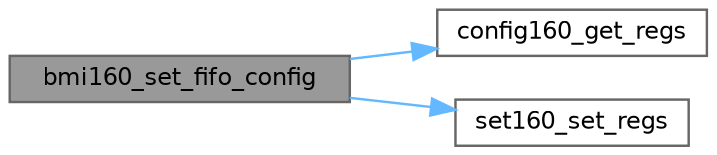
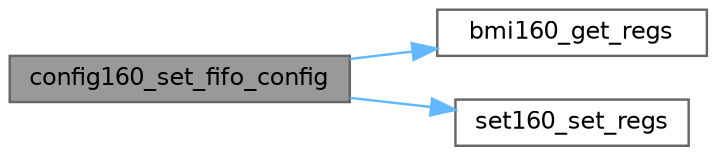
node "config160_get_regs": label "config160_get_regs" -> "bmi160_get_regs"
node "bmi160_set_fifo_config": label "bmi160_set_fifo_config" -> "config160_set_fifo_config"
